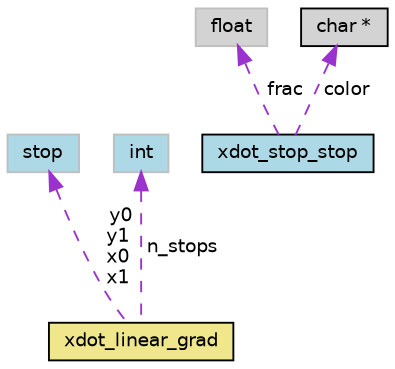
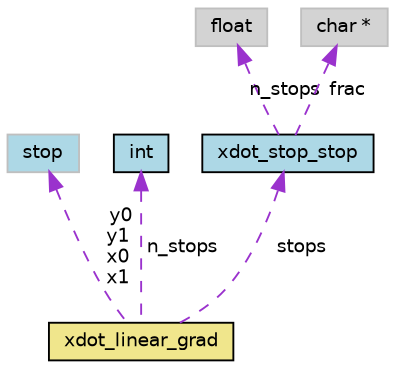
node "char *": color black -> grey75
edge "xdot_stop_stop" -> "float": label " frac" -> " n_stops"
edge "xdot_stop_stop" -> "char *": label " color" -> " frac"
node "int": color grey75 -> black
edge "xdot_linear_grad" -> "xdot_stop_stop": added, label "stops"
